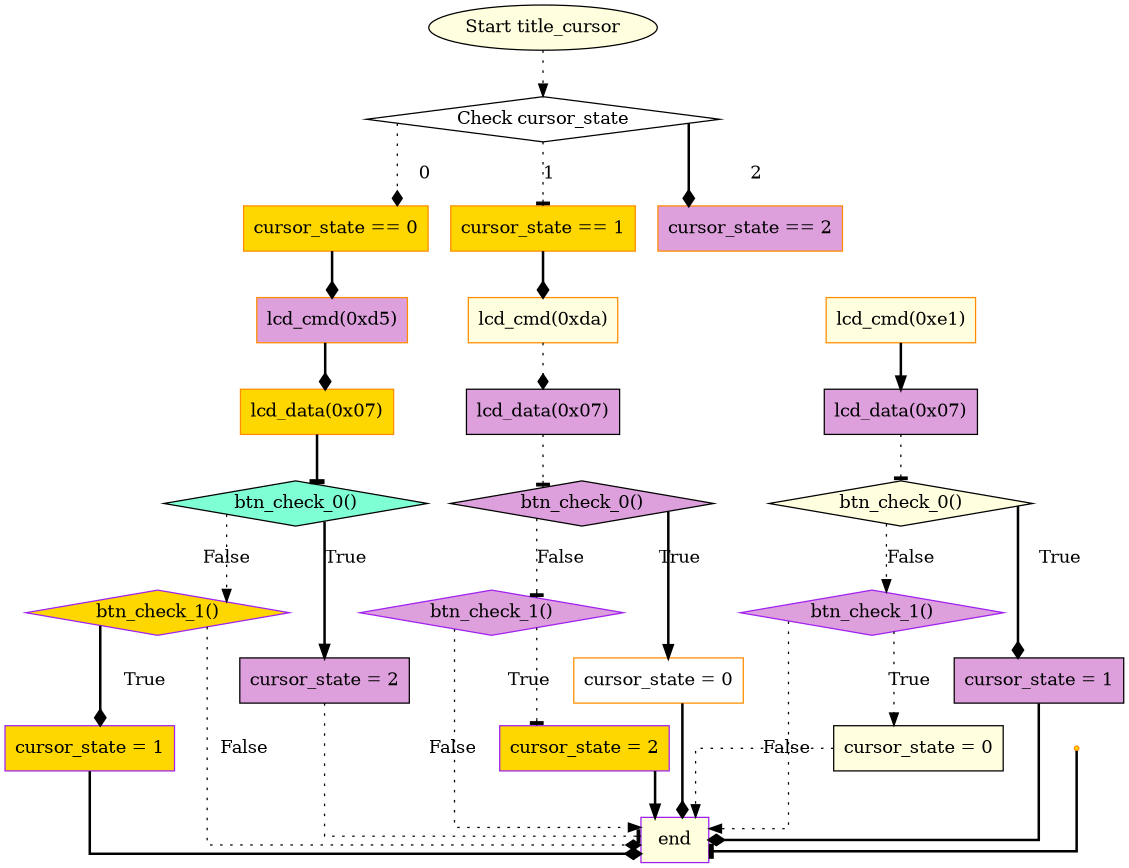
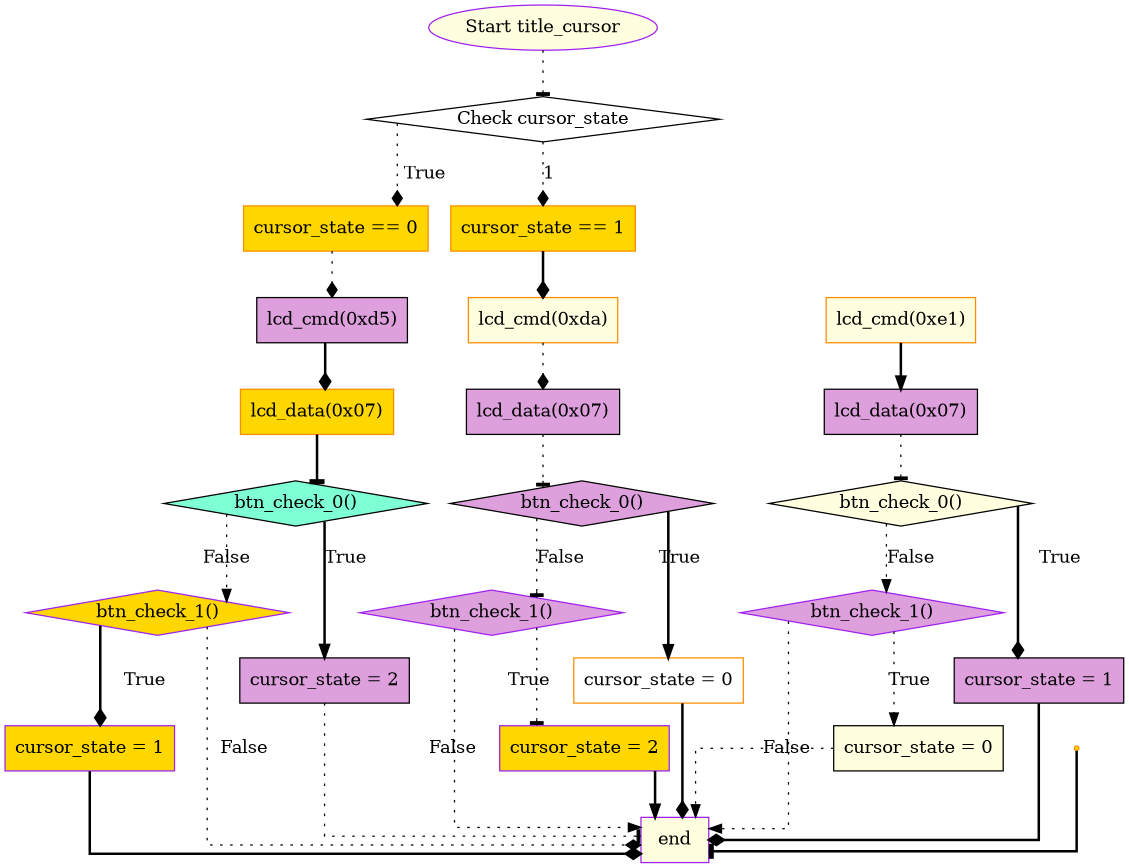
node "Start title_cursor": color black -> purple
edge "Start title_cursor" -> "Check cursor_state": arrowhead normal -> tee
edge "Check cursor_state" -> "cursor_state == 1": arrowhead tee -> diamond
edge "Check cursor_state" -> "cursor_state == 0": label "0" -> "True"
node "cursor_state == 2": removed
edge "cursor_state == 0" -> "lcd_cmd(0xd5)": style bold -> dotted
node "lcd_cmd(0xd5)": color darkorange -> black
